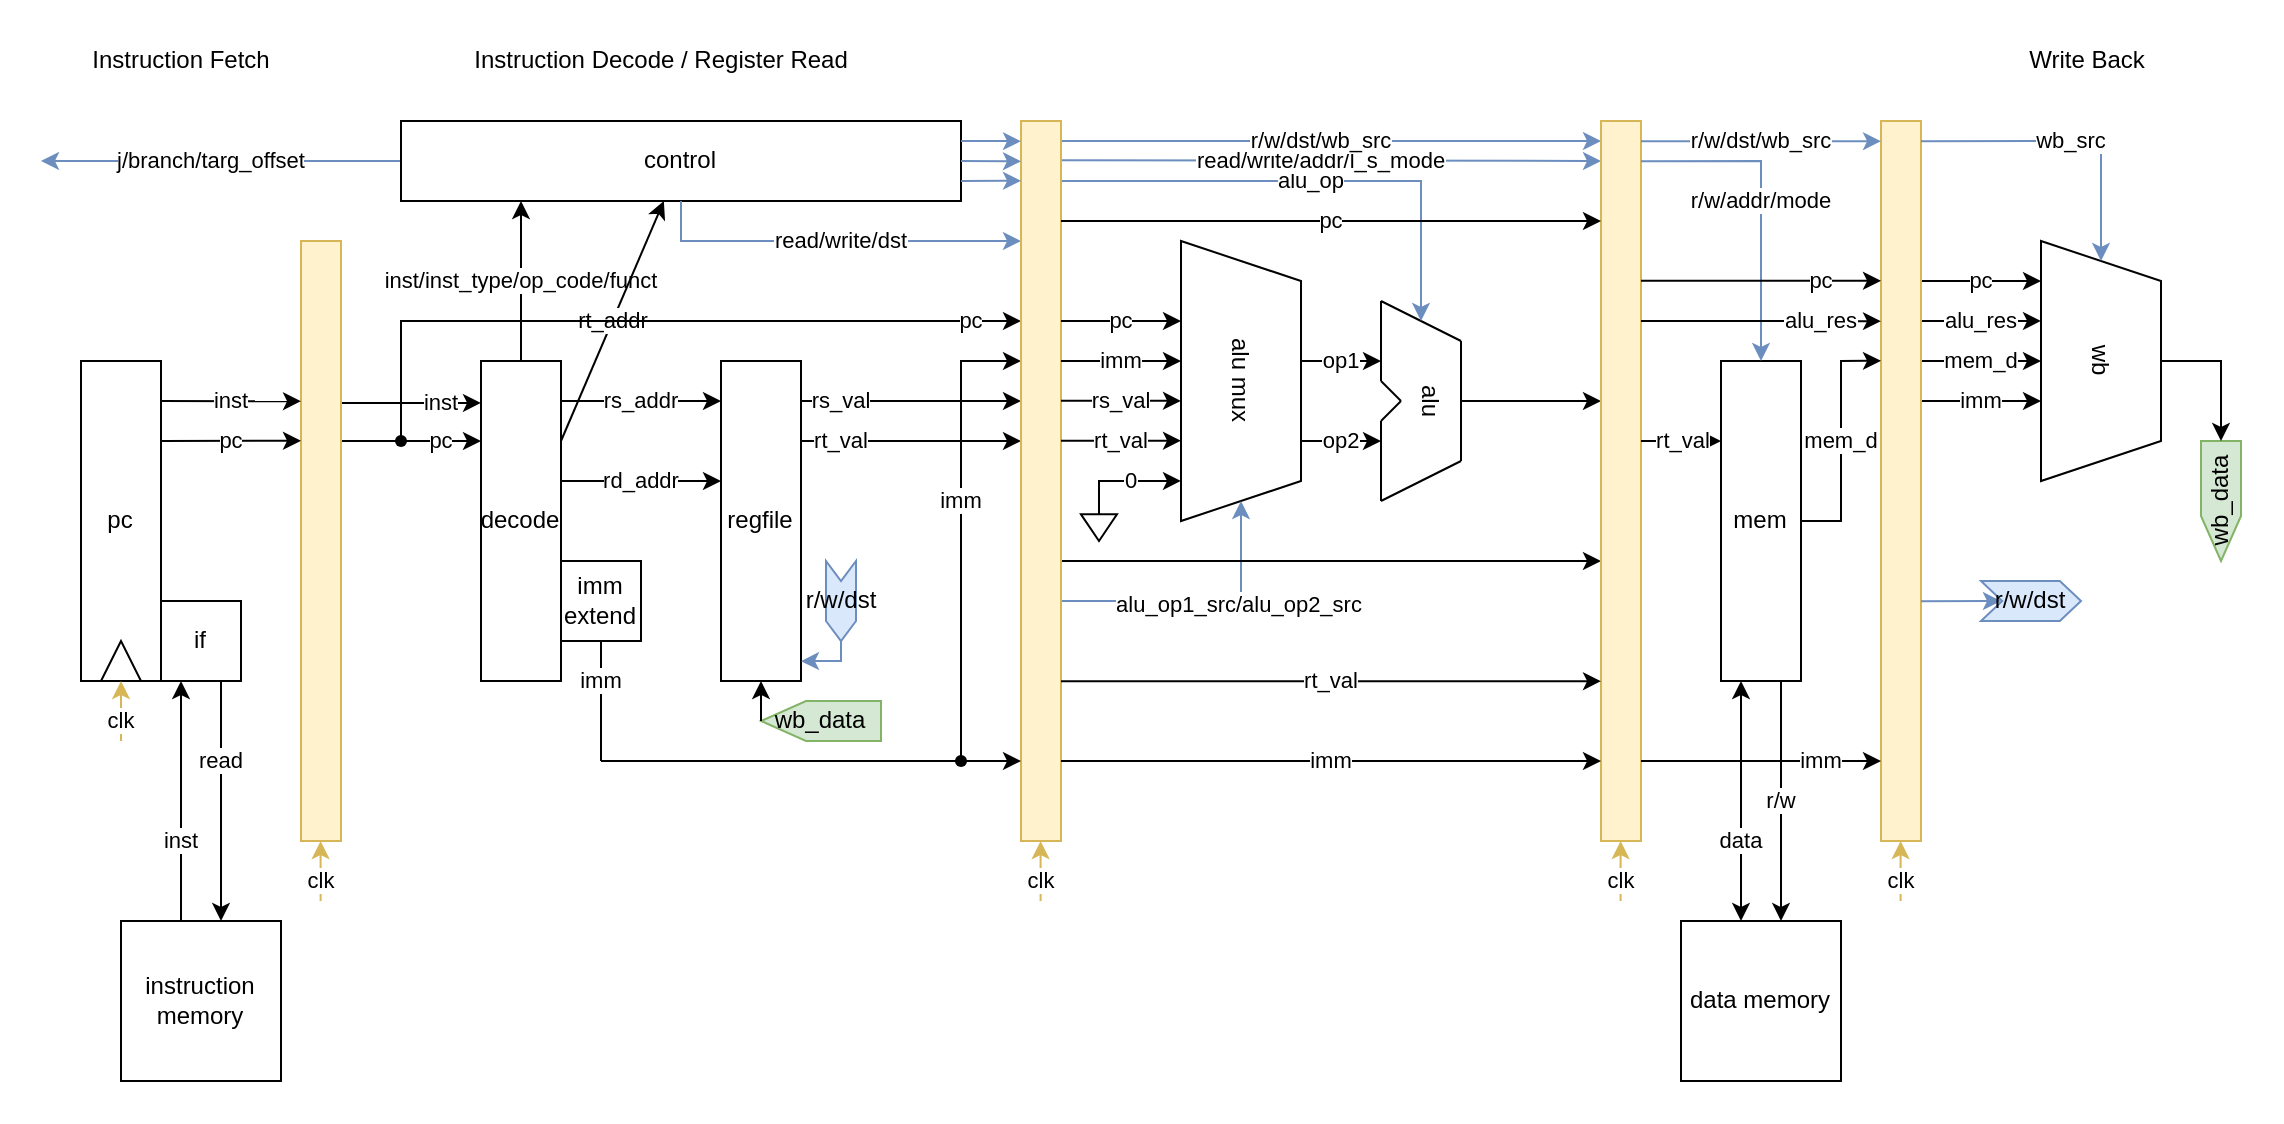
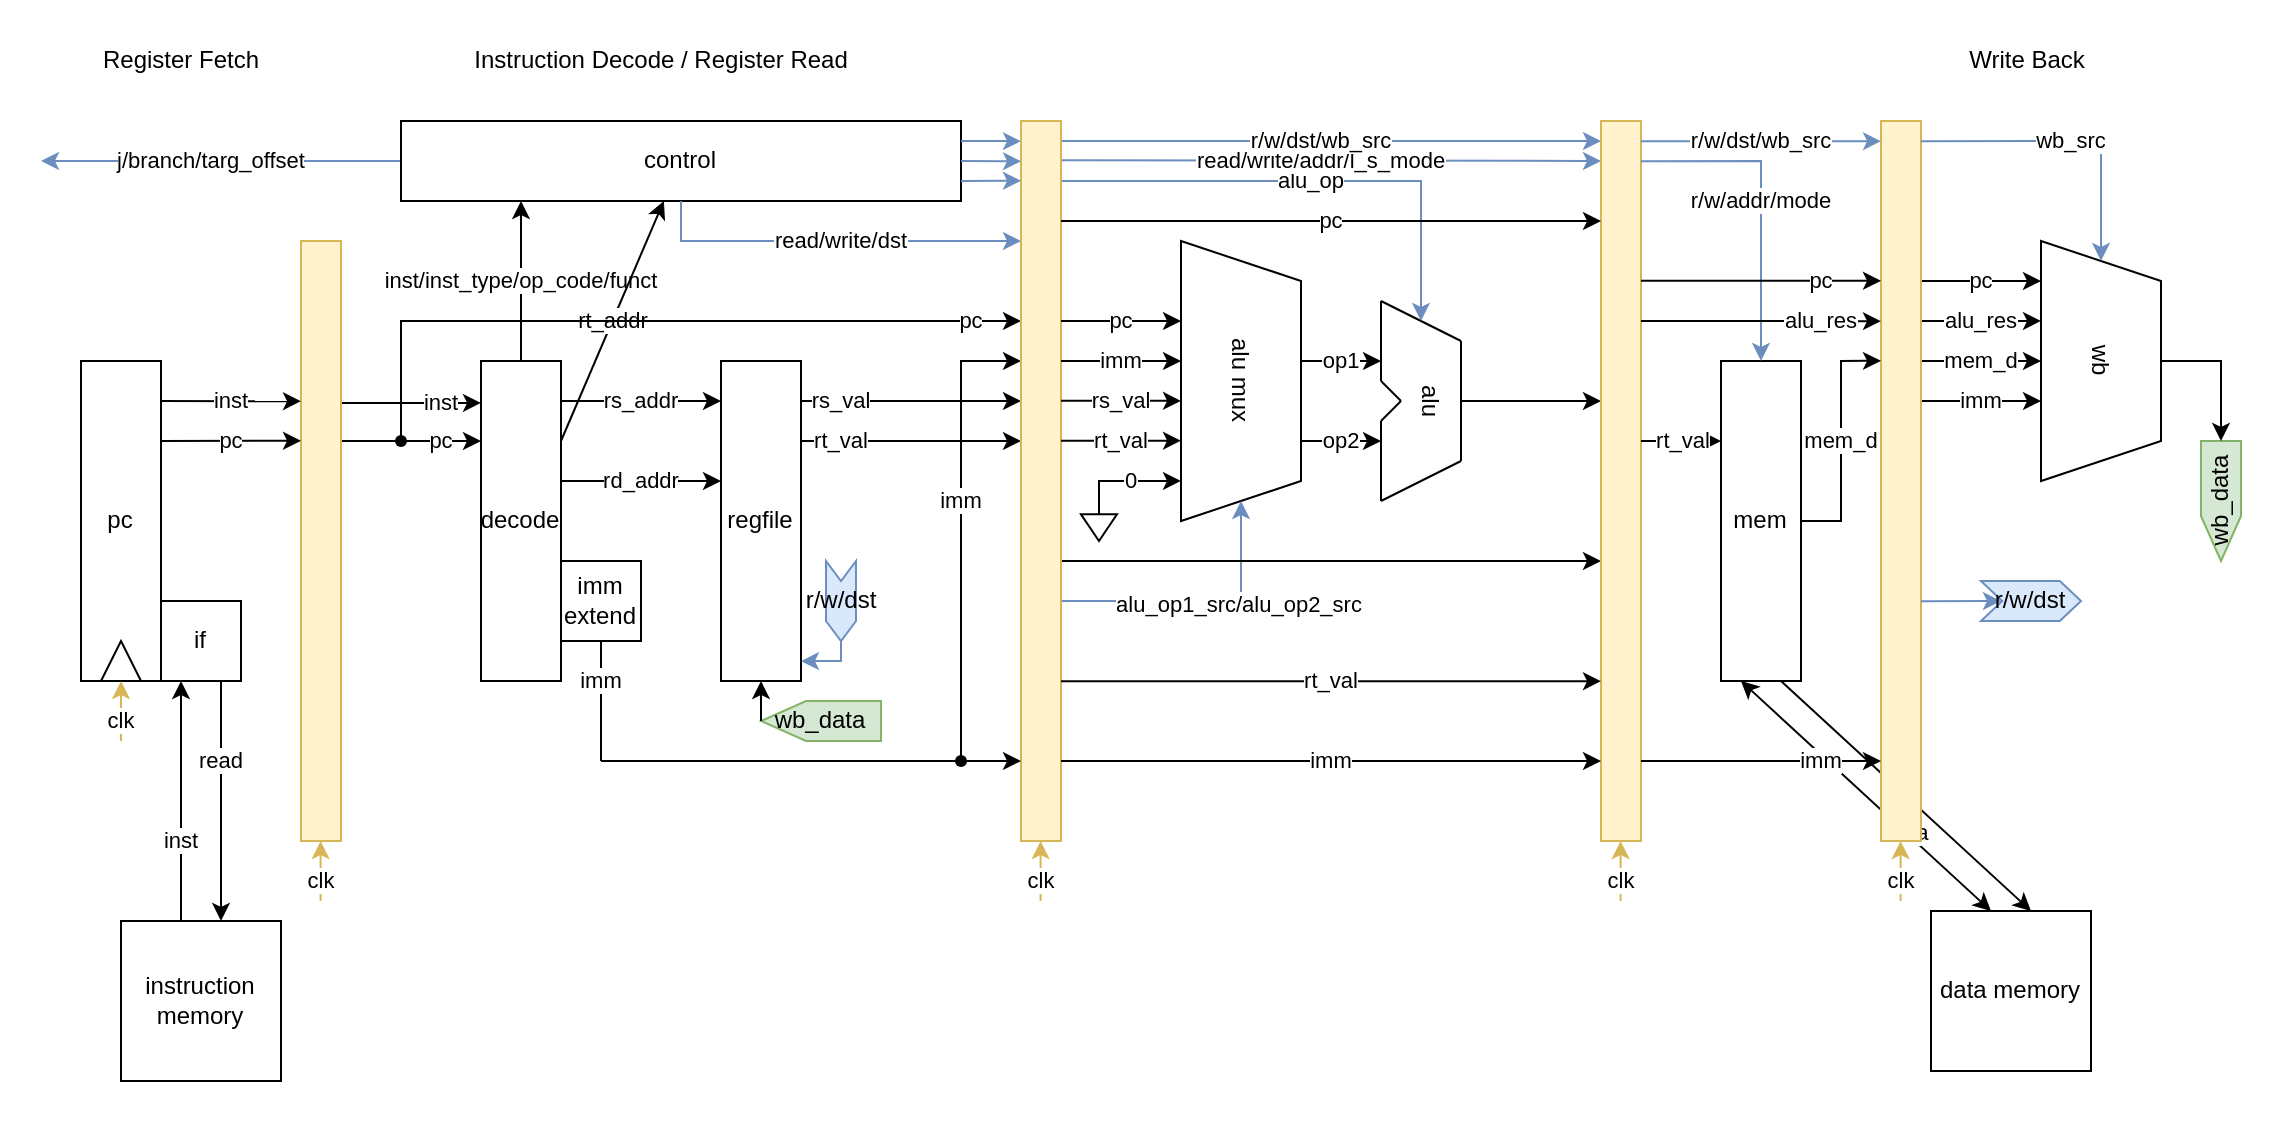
node "Instruction Fetch": label "Instruction Fetch" -> "Register Fetch"
node "Write Back": moved (2087, 61) -> (2027, 61)
node "data memory": moved (1761, 1001) -> (2011, 991)
